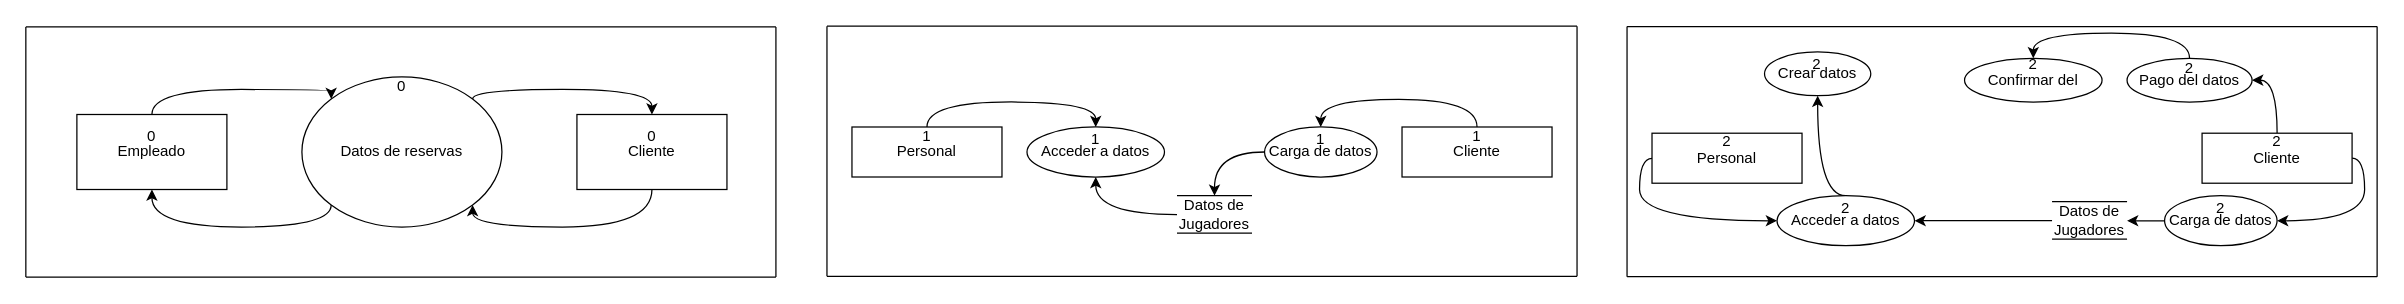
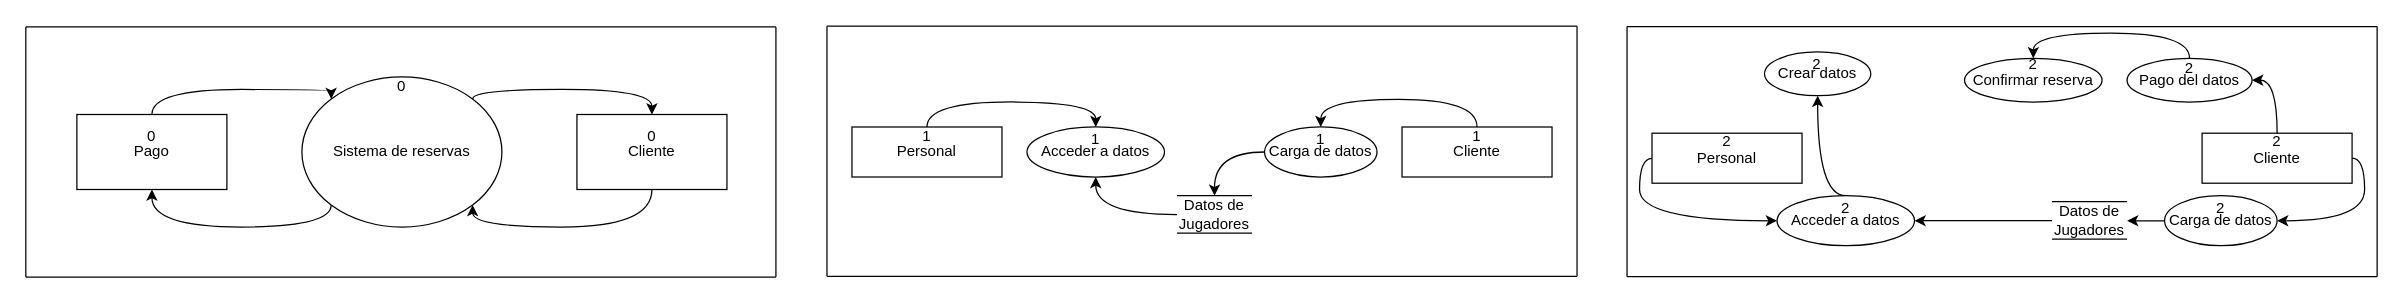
node "Confirmar del": label "Confirmar del" -> "Confirmar reserva"
node "Empleado": label "Empleado" -> "Pago"
node "Datos de reservas": label "Datos de reservas" -> "Sistema de reservas"
